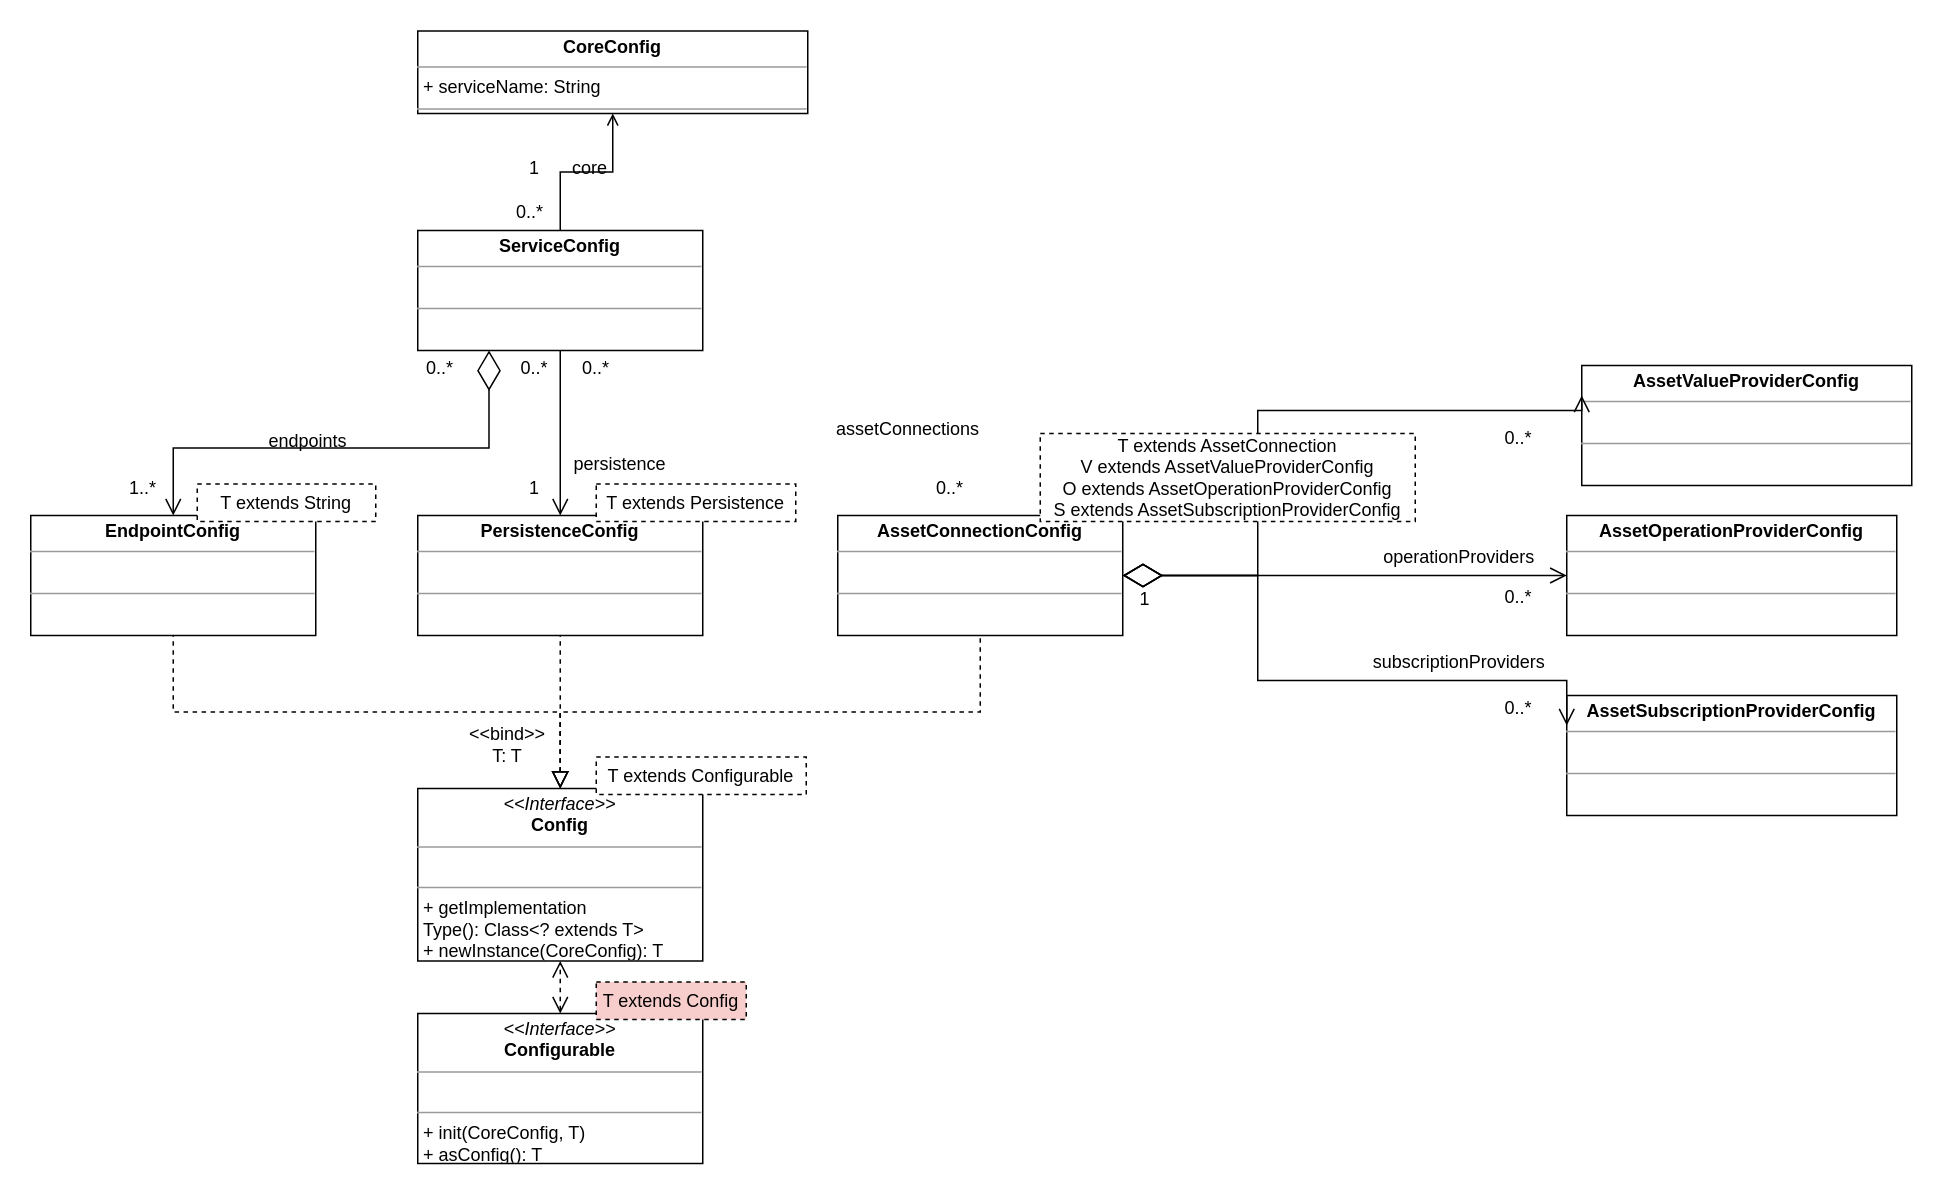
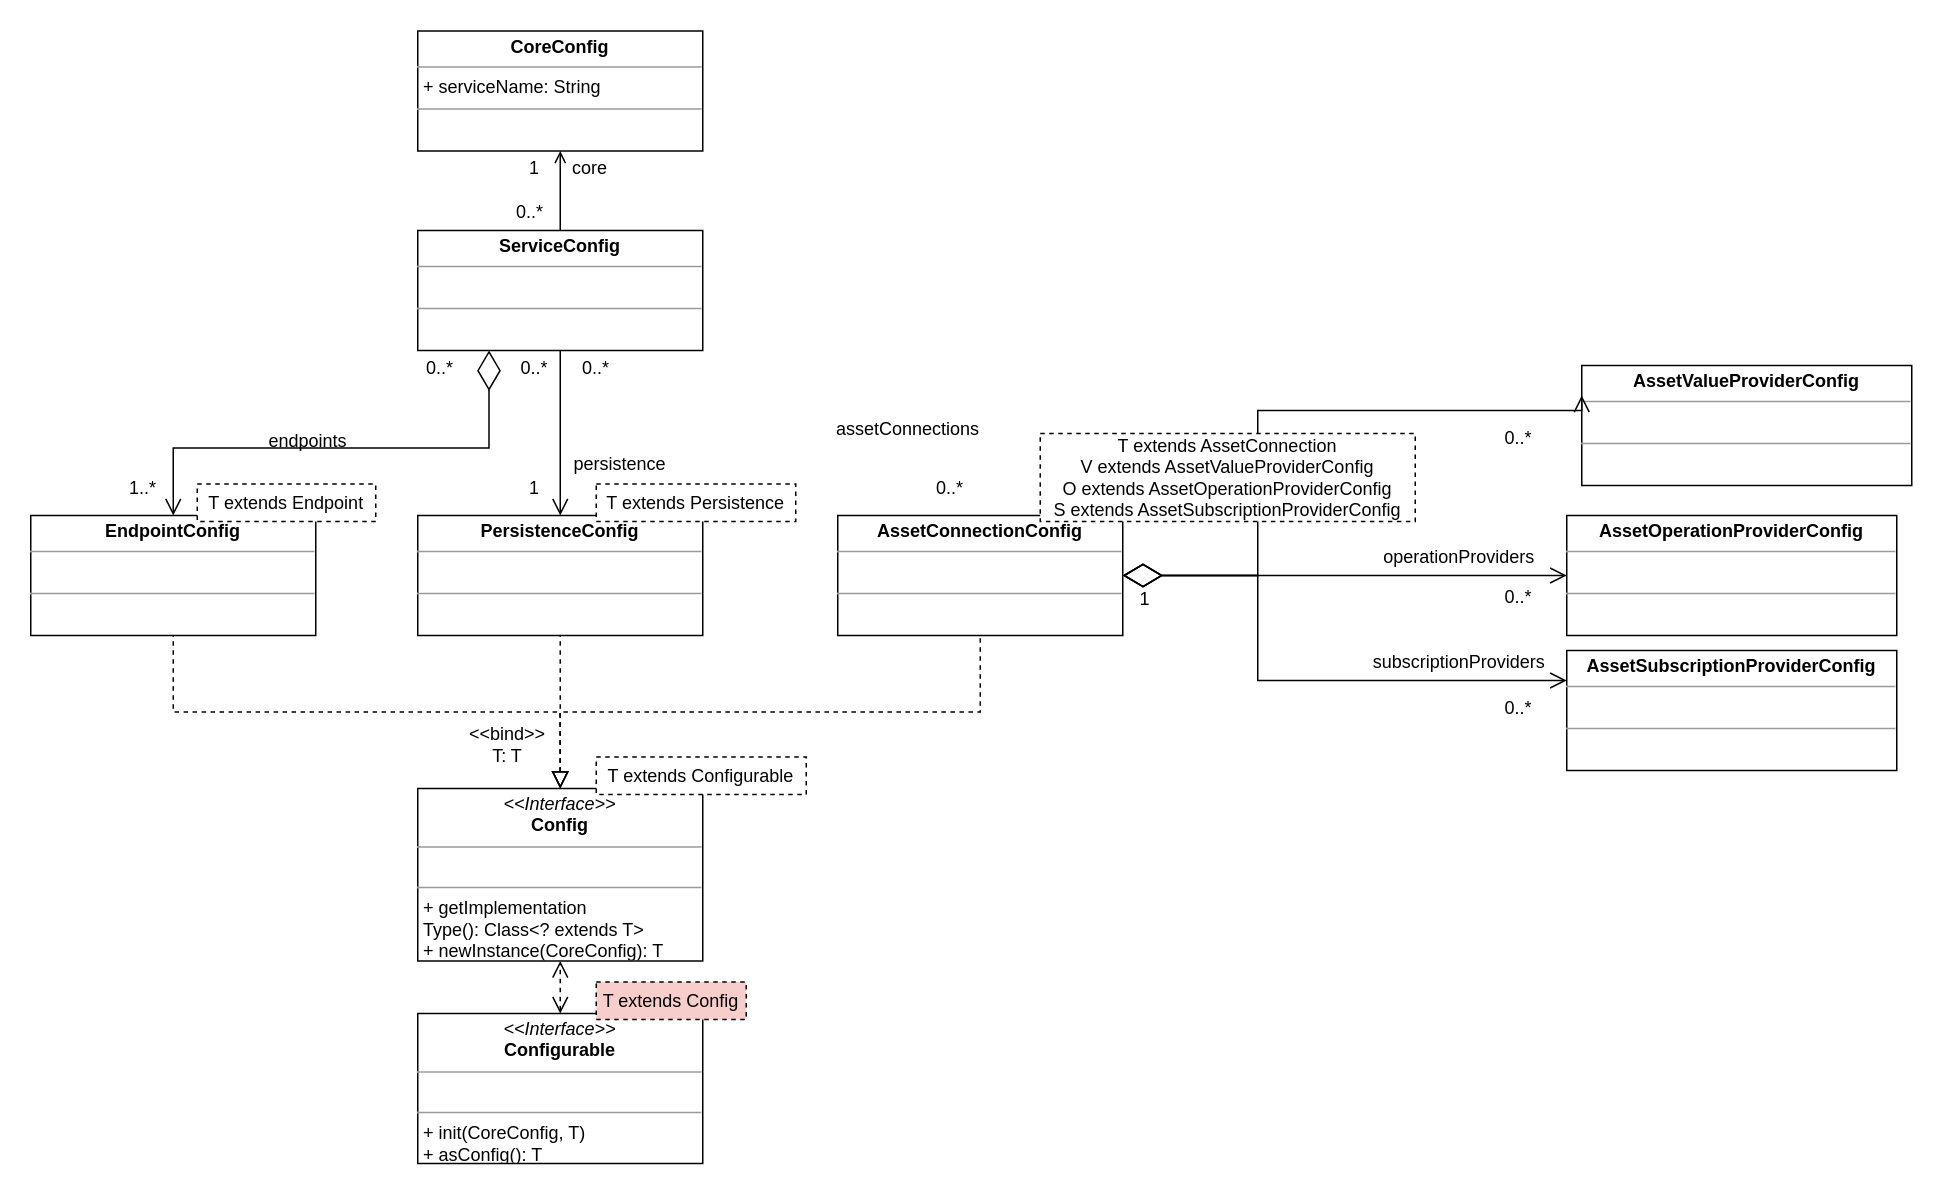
node "CoreConfig + serviceName: String": size 390x83 -> 285x120
node "T extends String": label "T extends String" -> "T extends Endpoint"
node "AssetSubscriptionProviderConfig": moved (1732, 755) -> (1732, 710)
